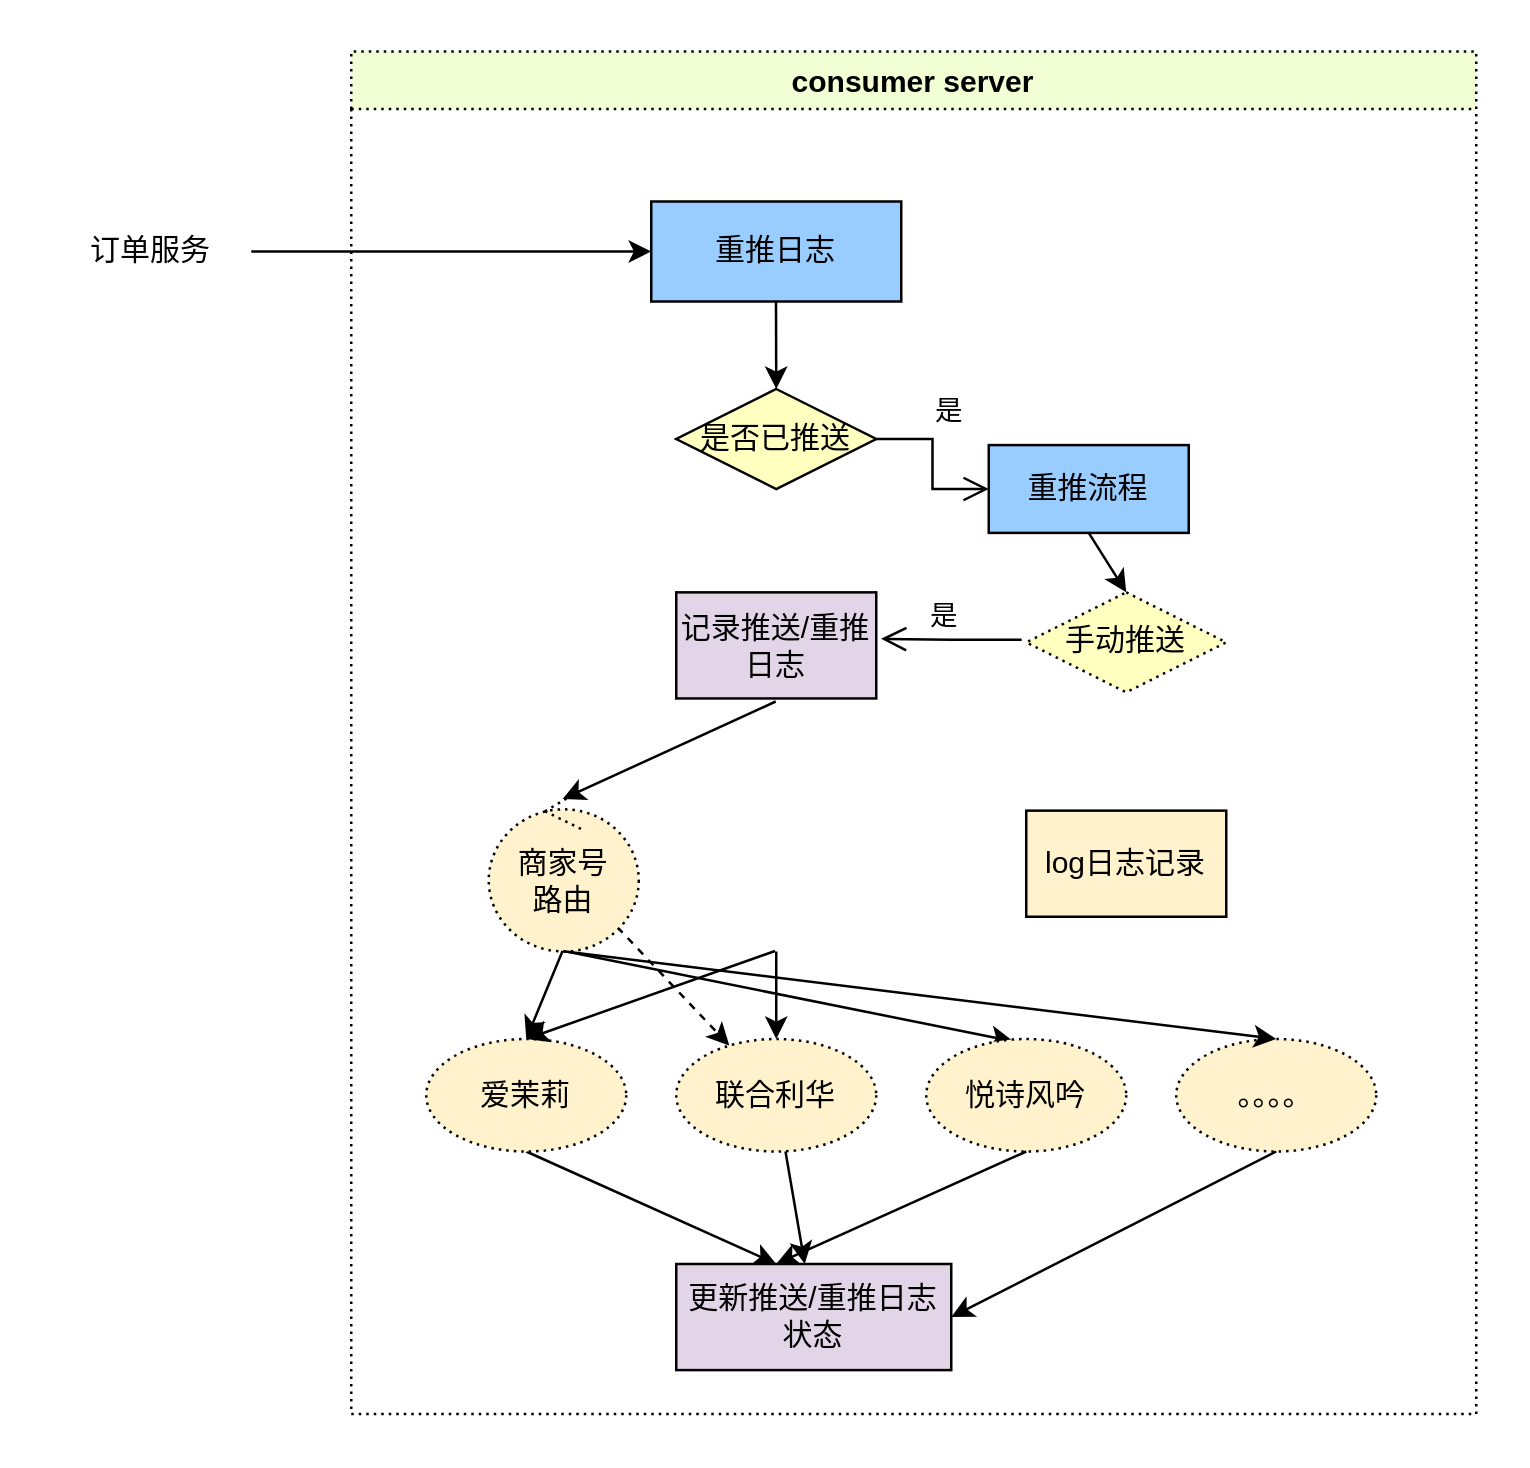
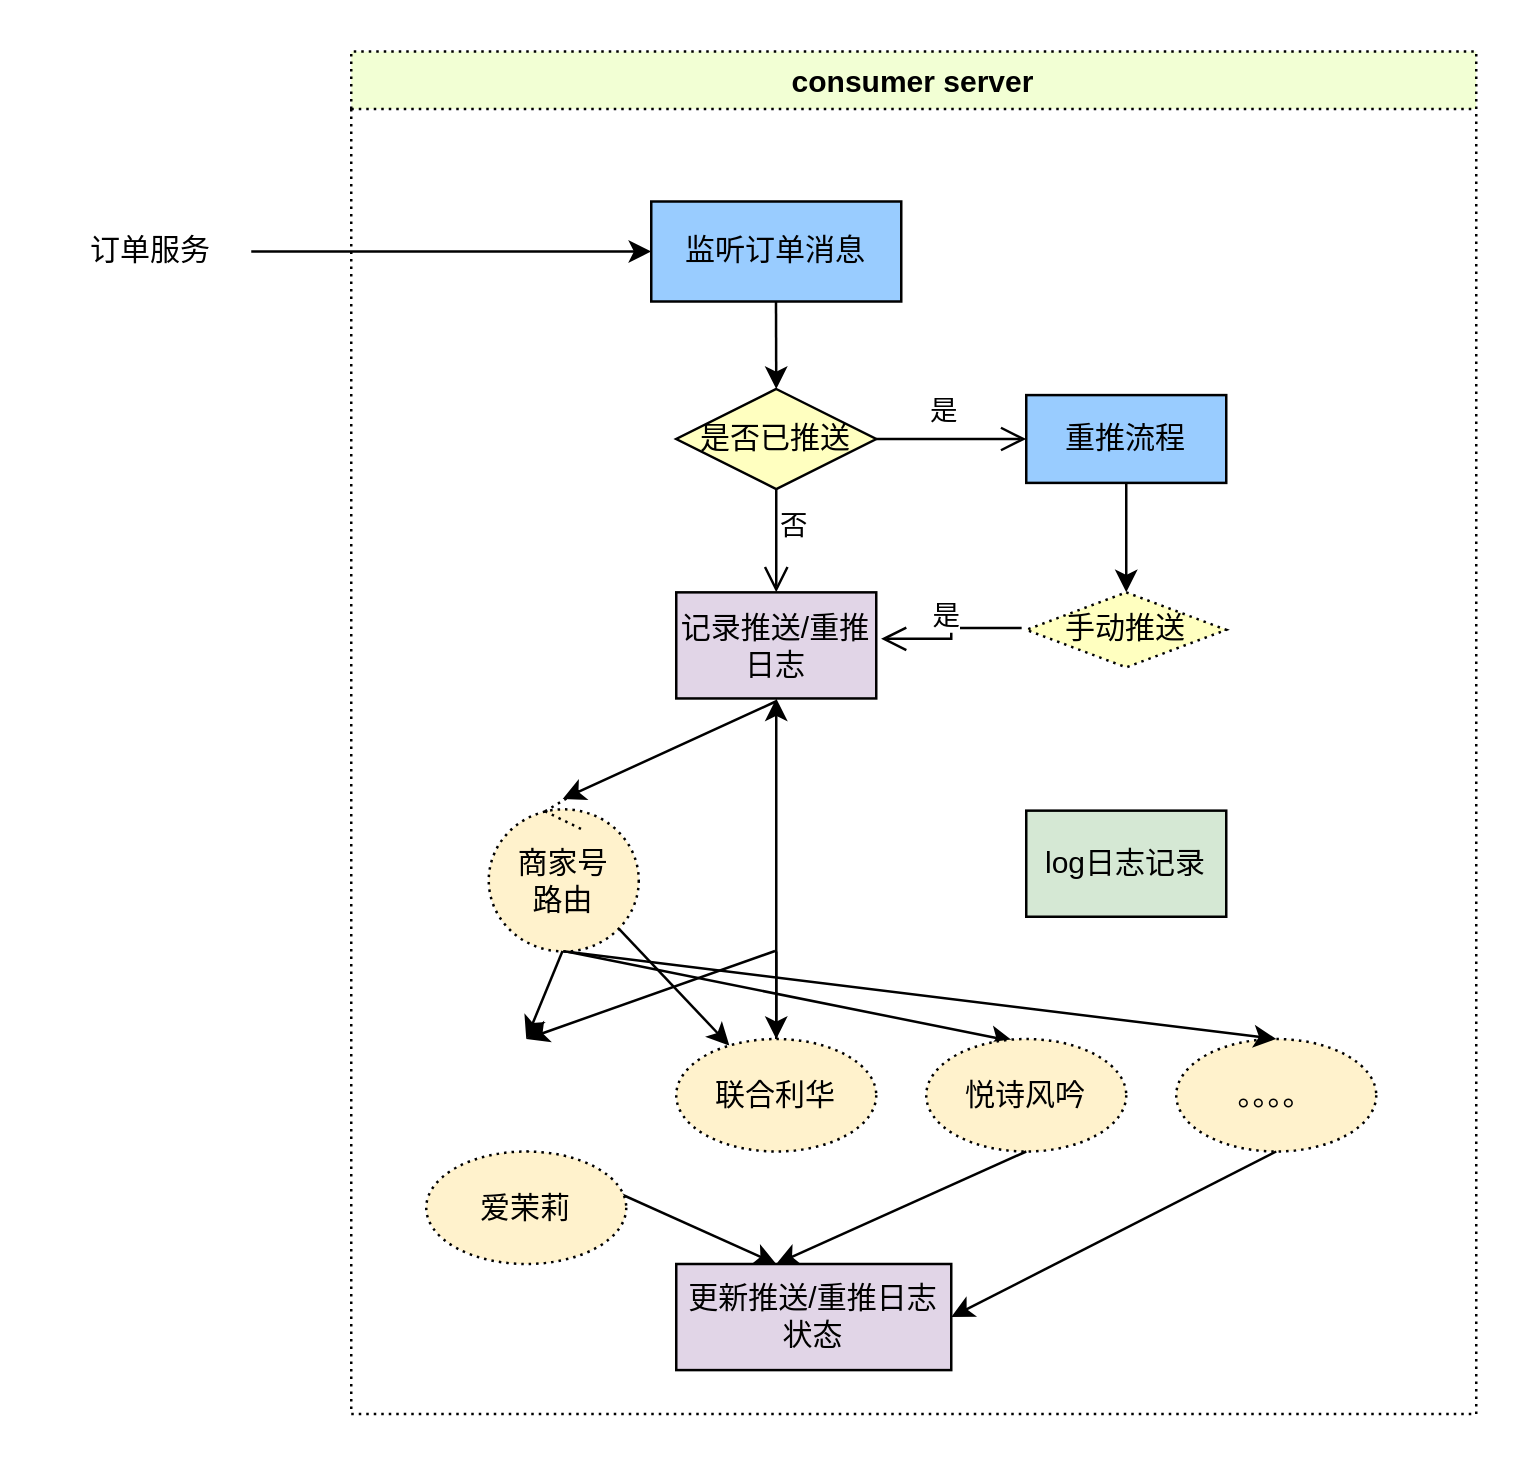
node "重推日志": label "重推日志" -> "监听订单消息"
node "重推流程": moved (1089, 489) -> (1126, 439)
edge "是否已推送" -> "记录推送/重推日志": added, label "否"
node "手动推送": size 200x100 -> 200x75
node "log日志记录": fillcolor #fff2cc -> #d5e8d4
edge "商家号 路由" -> "联合利华": style dashed -> solid
node "爱茉莉": moved (526, 1095) -> (526, 1208)
edge "联合利华" -> "更新推送/重推日志状态": now "联合利华" -> "记录推送/重推日志"
